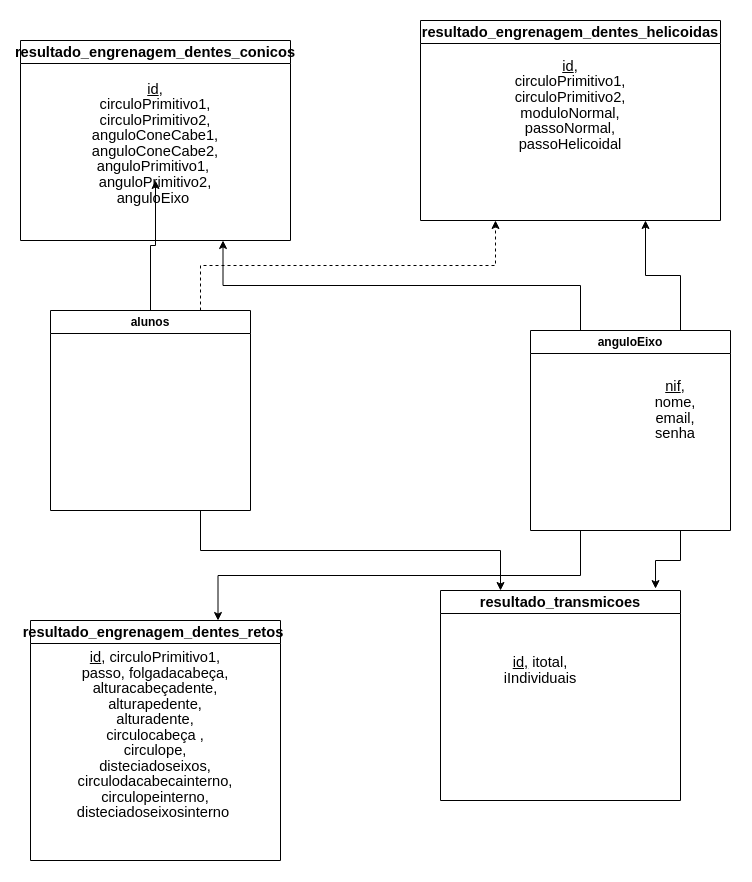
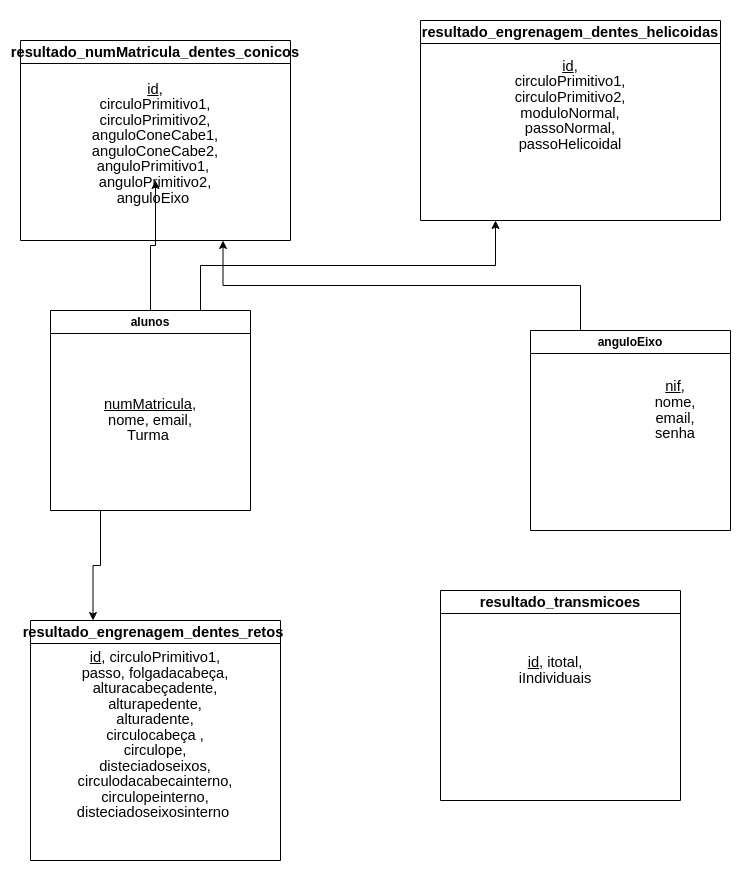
node "resultado_engrenagem_dentes_conicos": label "resultado_engrenagem_dentes_conicos" -> "resultado_numMatricula_dentes_conicos"
edge "alunos" -> "resultado_engrenagem_dentes_helicoidas": style dashed -> solid
edge "anguloEixo" -> "resultado_engrenagem_dentes_helicoidas": removed
node "numMatricula, nome, email, Turma": added
edge "alunos" -> "resultado_transmicoes": removed
edge "anguloEixo" -> "resultado_transmicoes": removed
edge "alunos" -> "resultado_engrenagem_dentes_retos": added
edge "anguloEixo" -> "resultado_engrenagem_dentes_retos": removed
node "id, itotal, iIndividuais": moved (541, 671) -> (556, 671)
